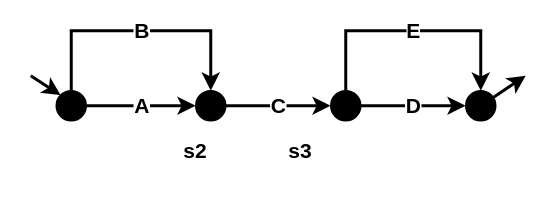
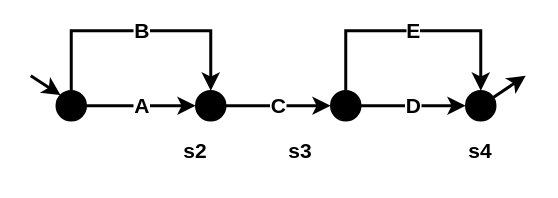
node "s4": added
